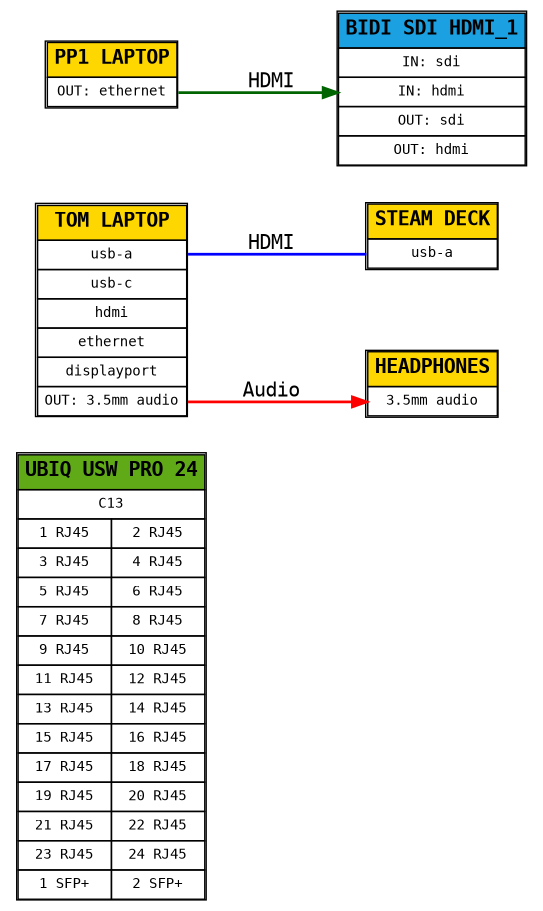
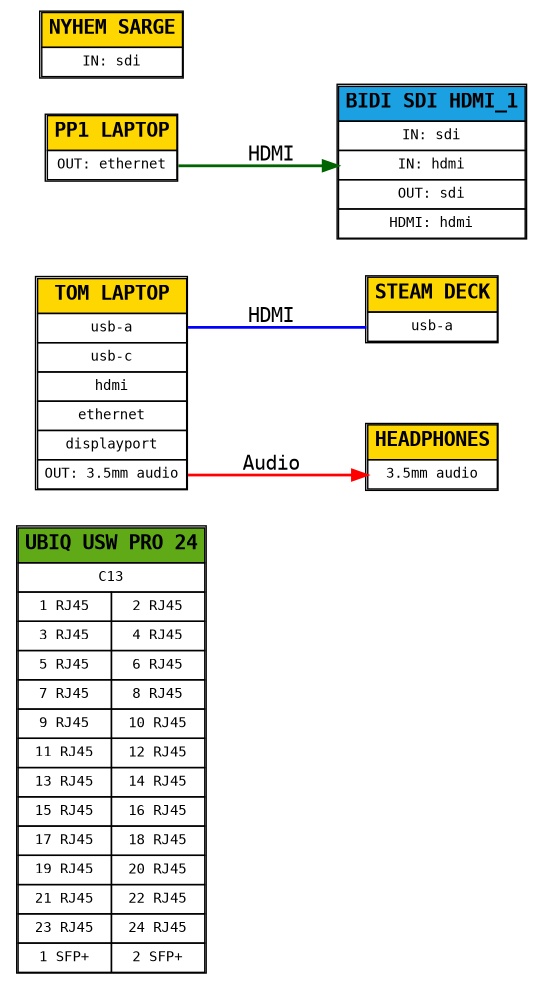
node "NYHEM SARGE": added
node "BIDI SDI HDMI_1": text "OUT: hdmi" -> "HDMI: hdmi"
